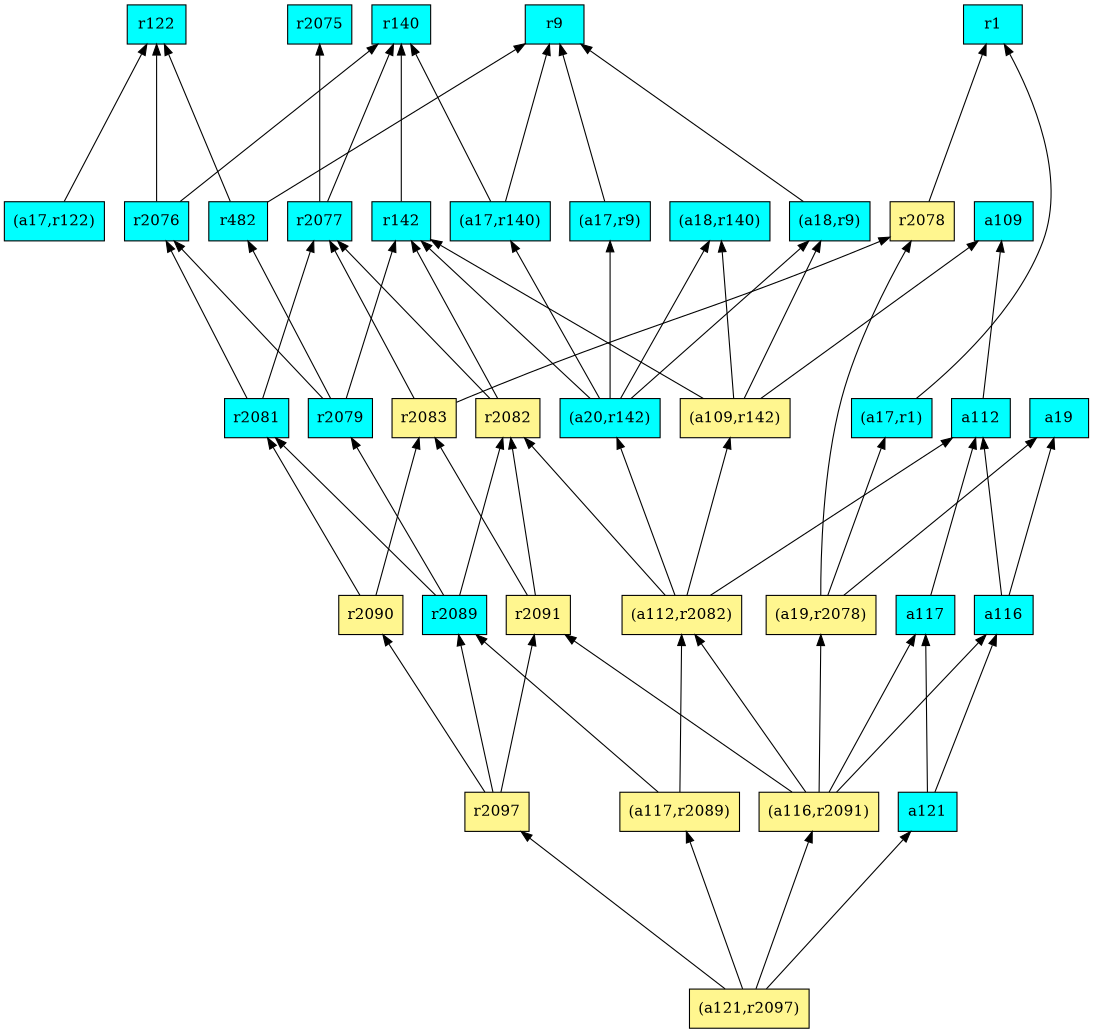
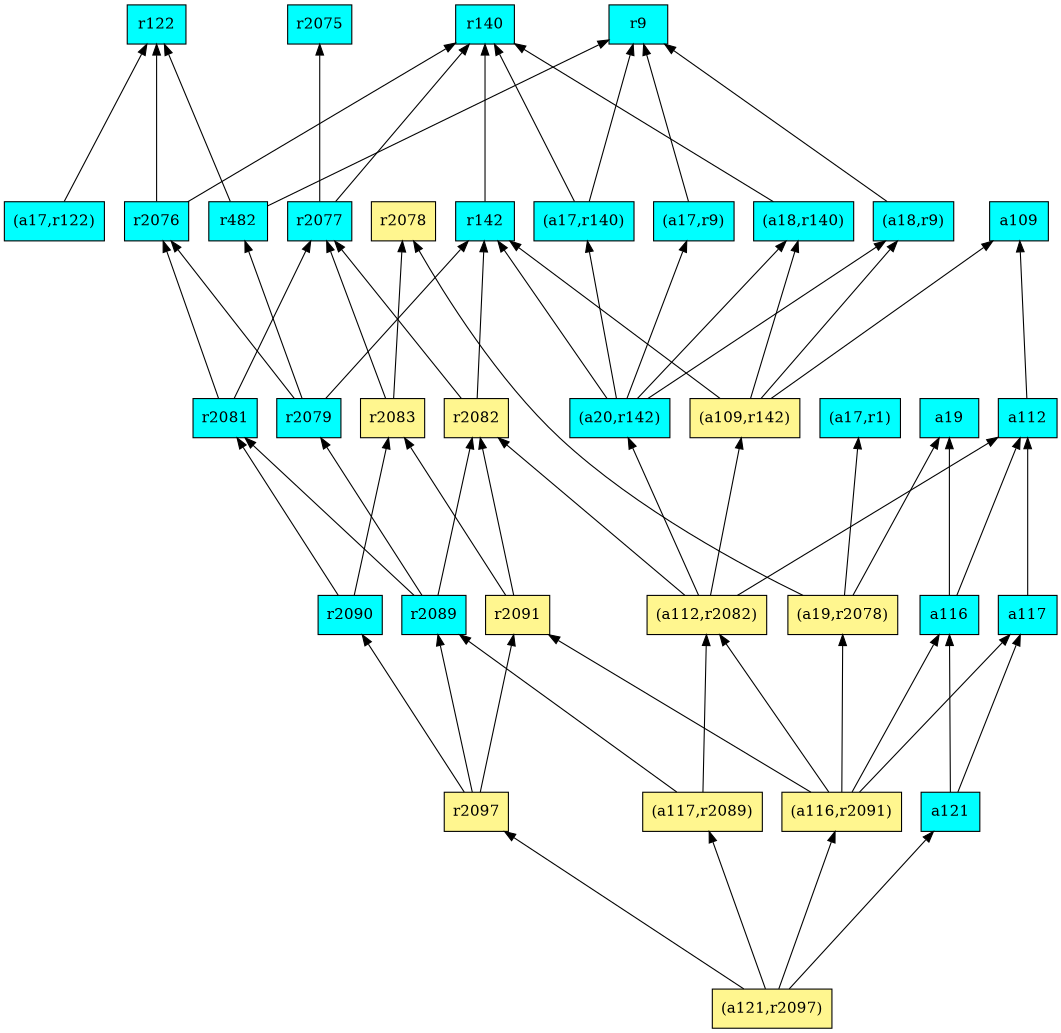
node "r1": removed
edge "(a18,r140)" -> "r140": added
node "r2090": fillcolor khaki1 -> cyan
